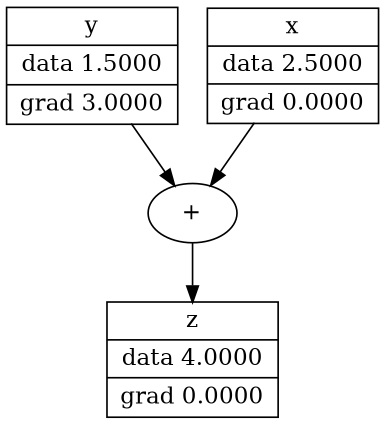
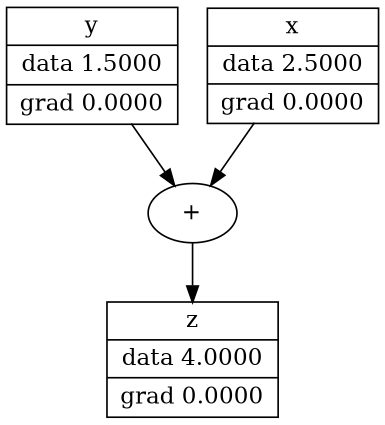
node "y": text "grad 3.0000" -> "grad 0.0000"
